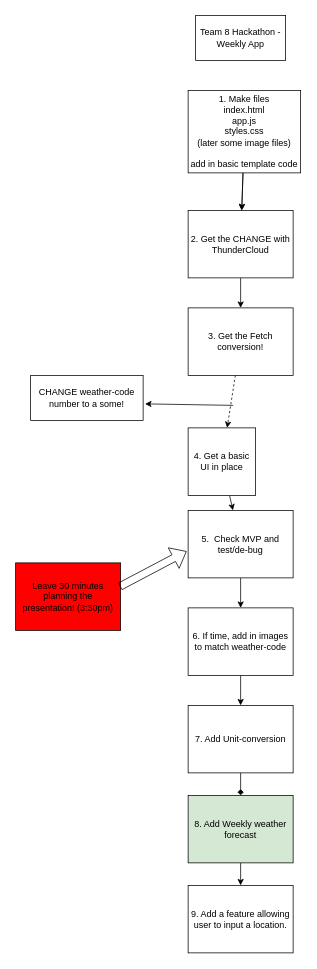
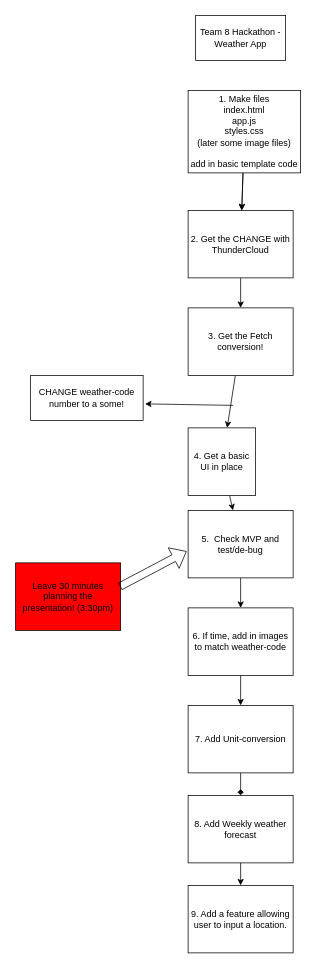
node "Team 8 Hackathon - Weekly App": label "Team 8 Hackathon - Weekly App" -> "Team 8 Hackathon - Weather App"
edge "3. Get the Fetch conversion!" -> "4. Get a basic UI in place": style dashed -> solid
node "8. Add Weekly weather forecast": fillcolor #d5e8d4 -> #ffffff
